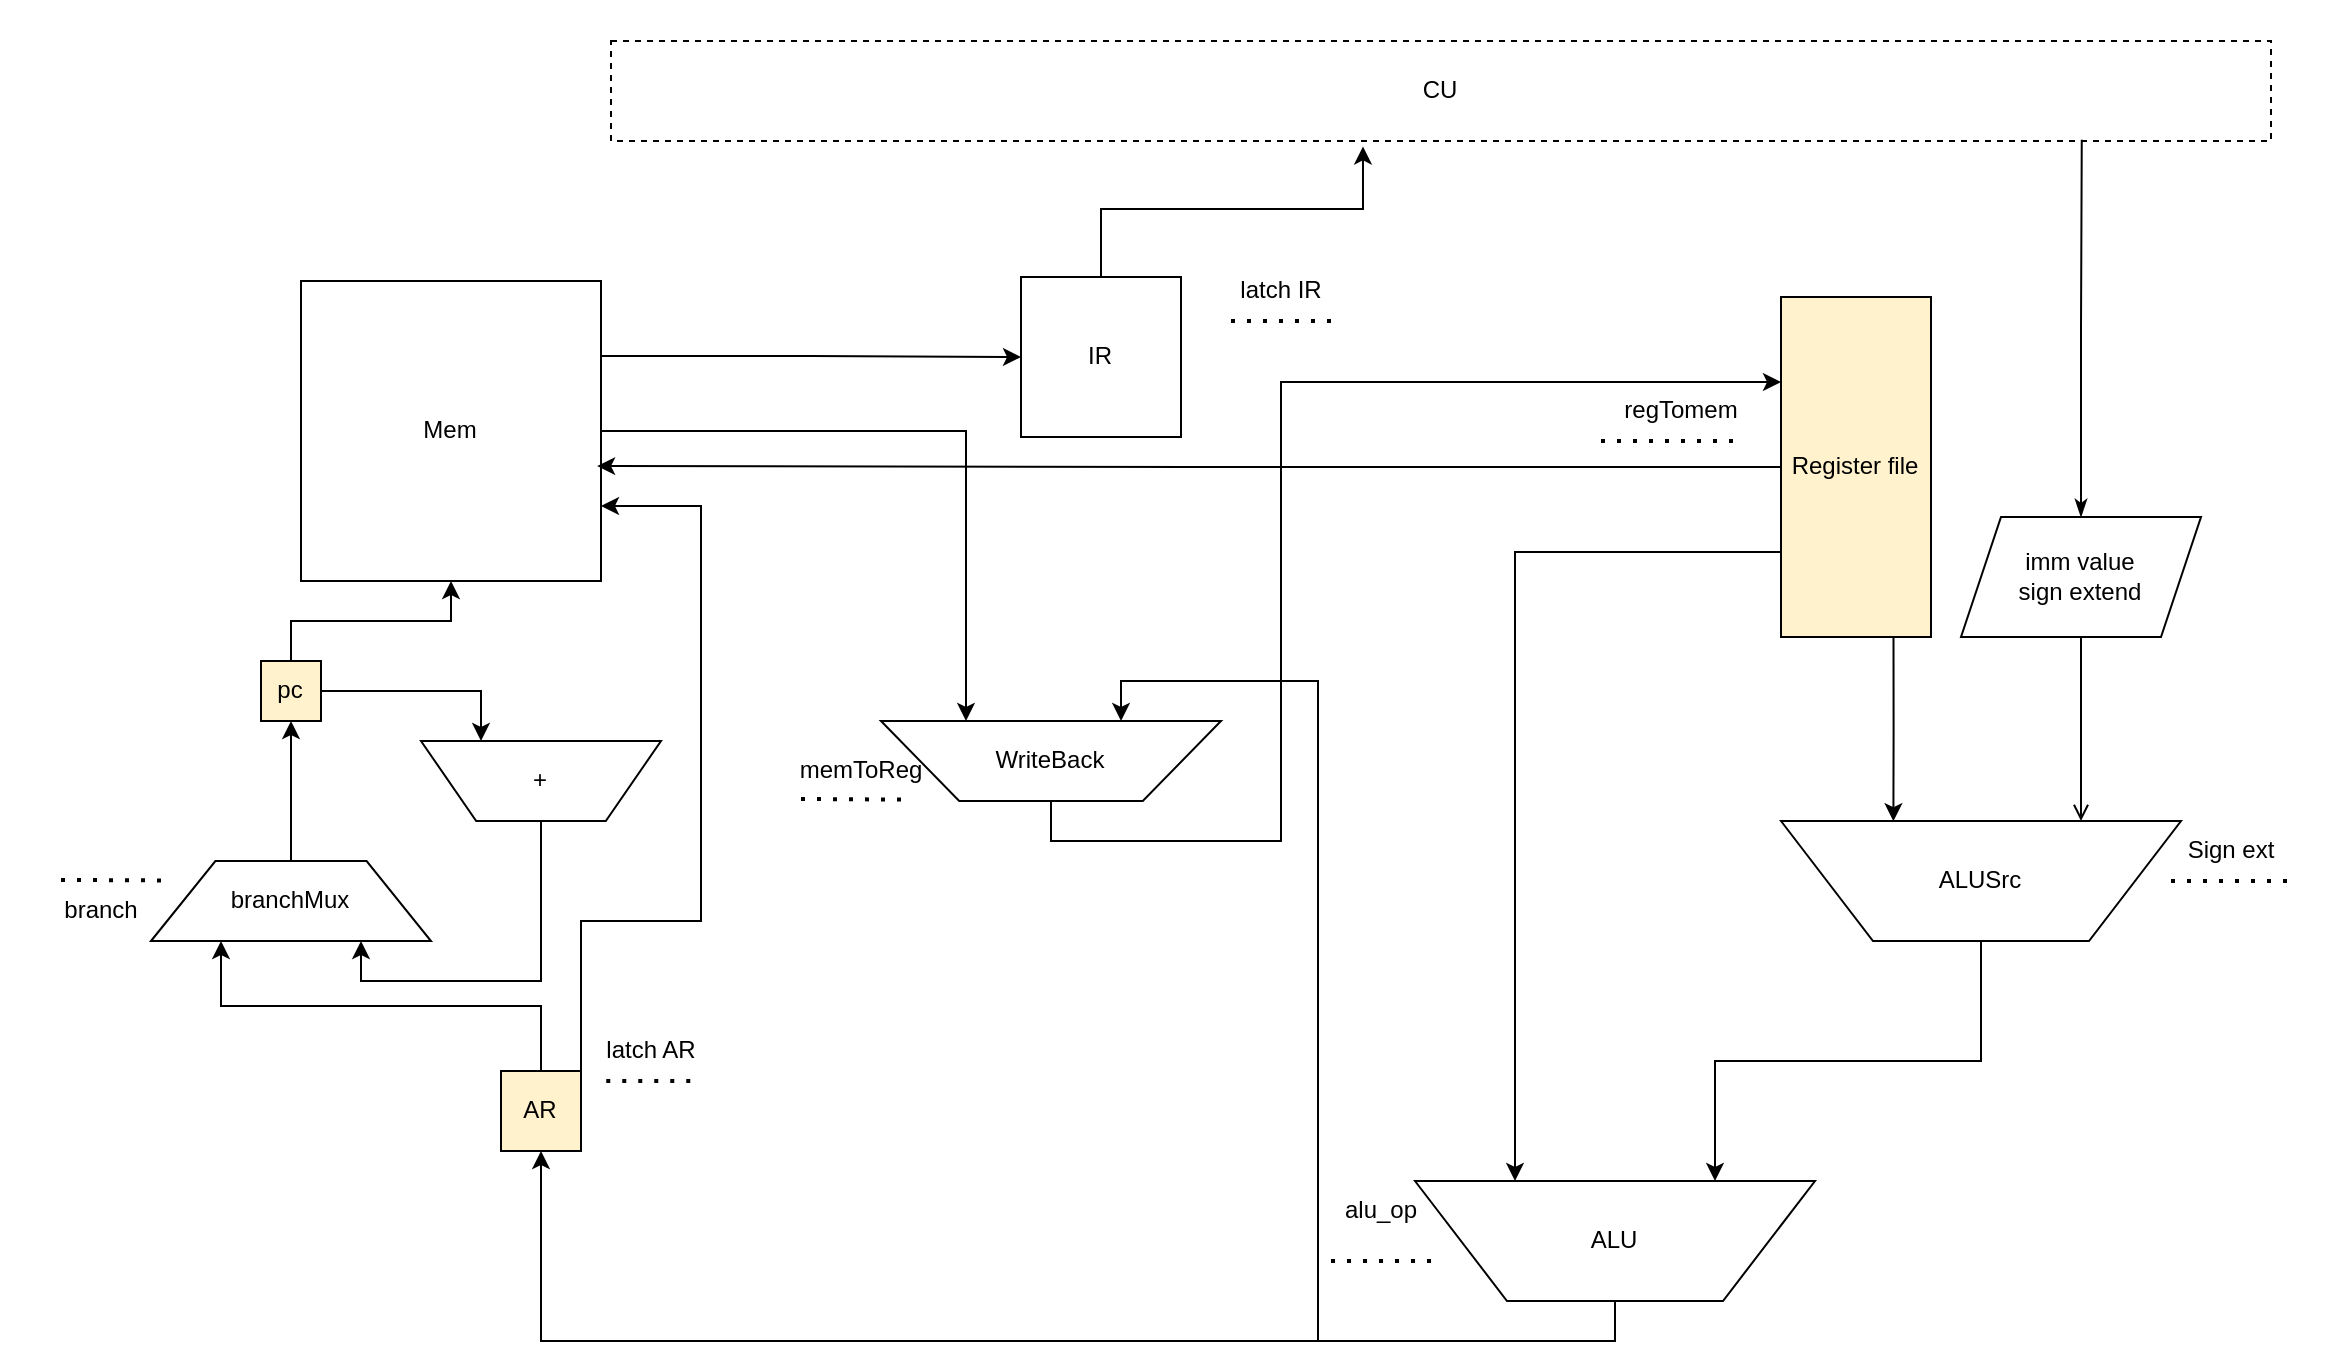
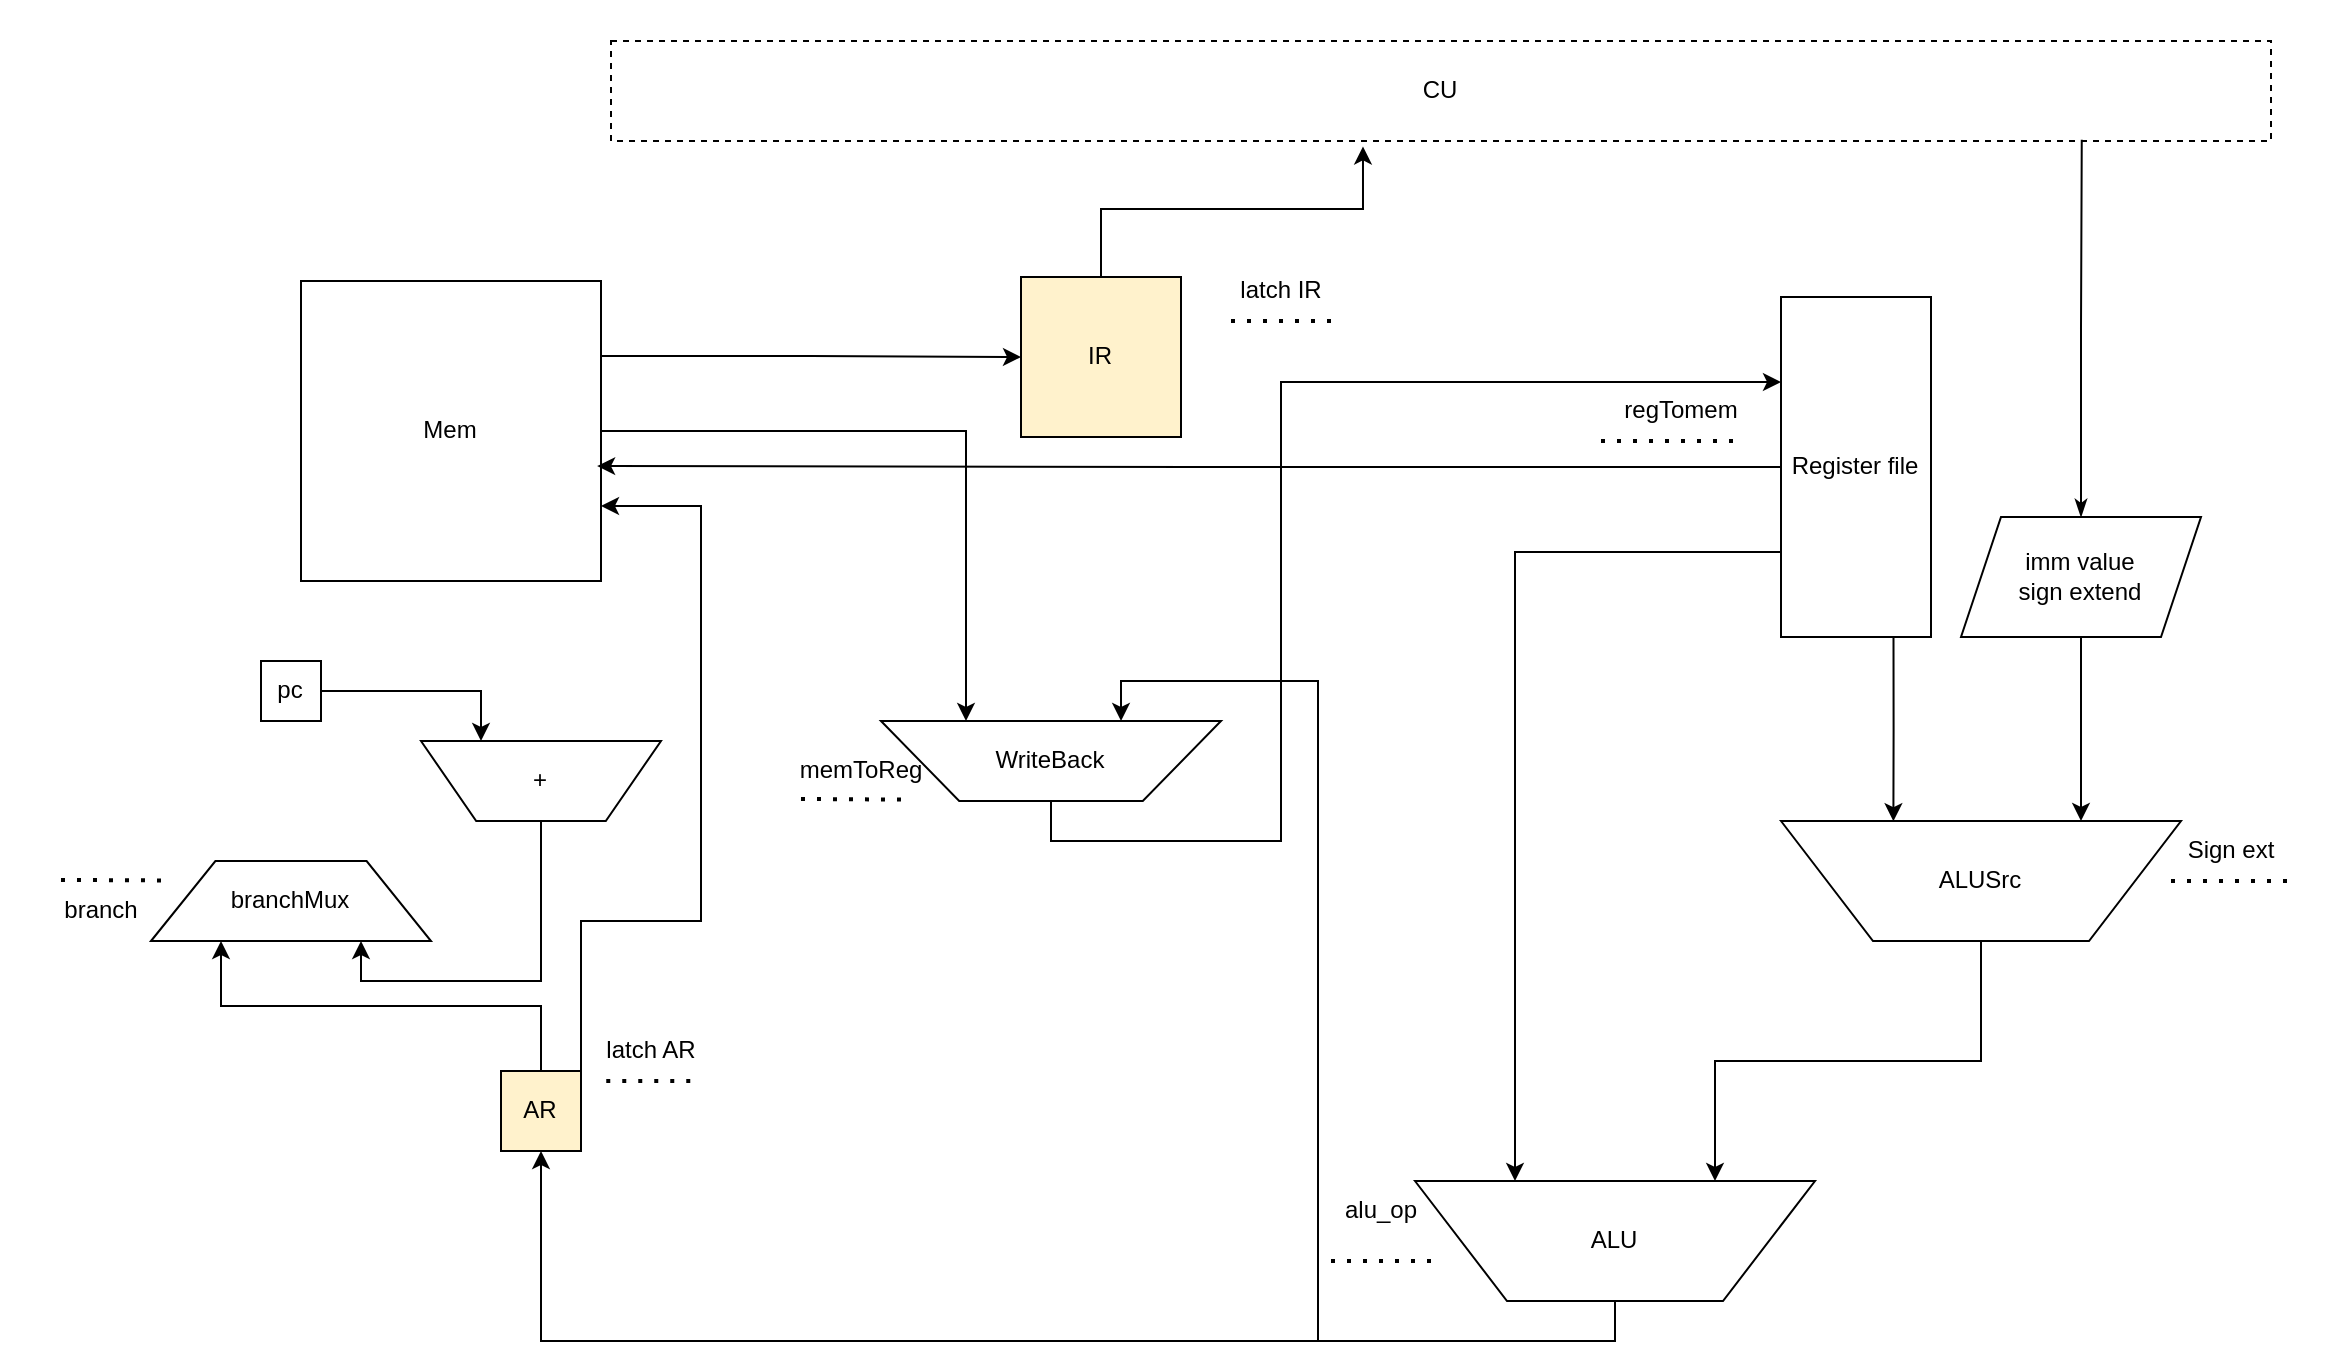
node "IR": fillcolor #ffffff -> #fff2cc
node "Register file": fillcolor #fff2cc -> #ffffff
edge "pc" -> "Mem": removed
node "pc": fillcolor #fff2cc -> #ffffff
edge "branchMux" -> "pc": removed
edge "imm value sign extend" -> "ALUSrc": arrowhead open -> classic
